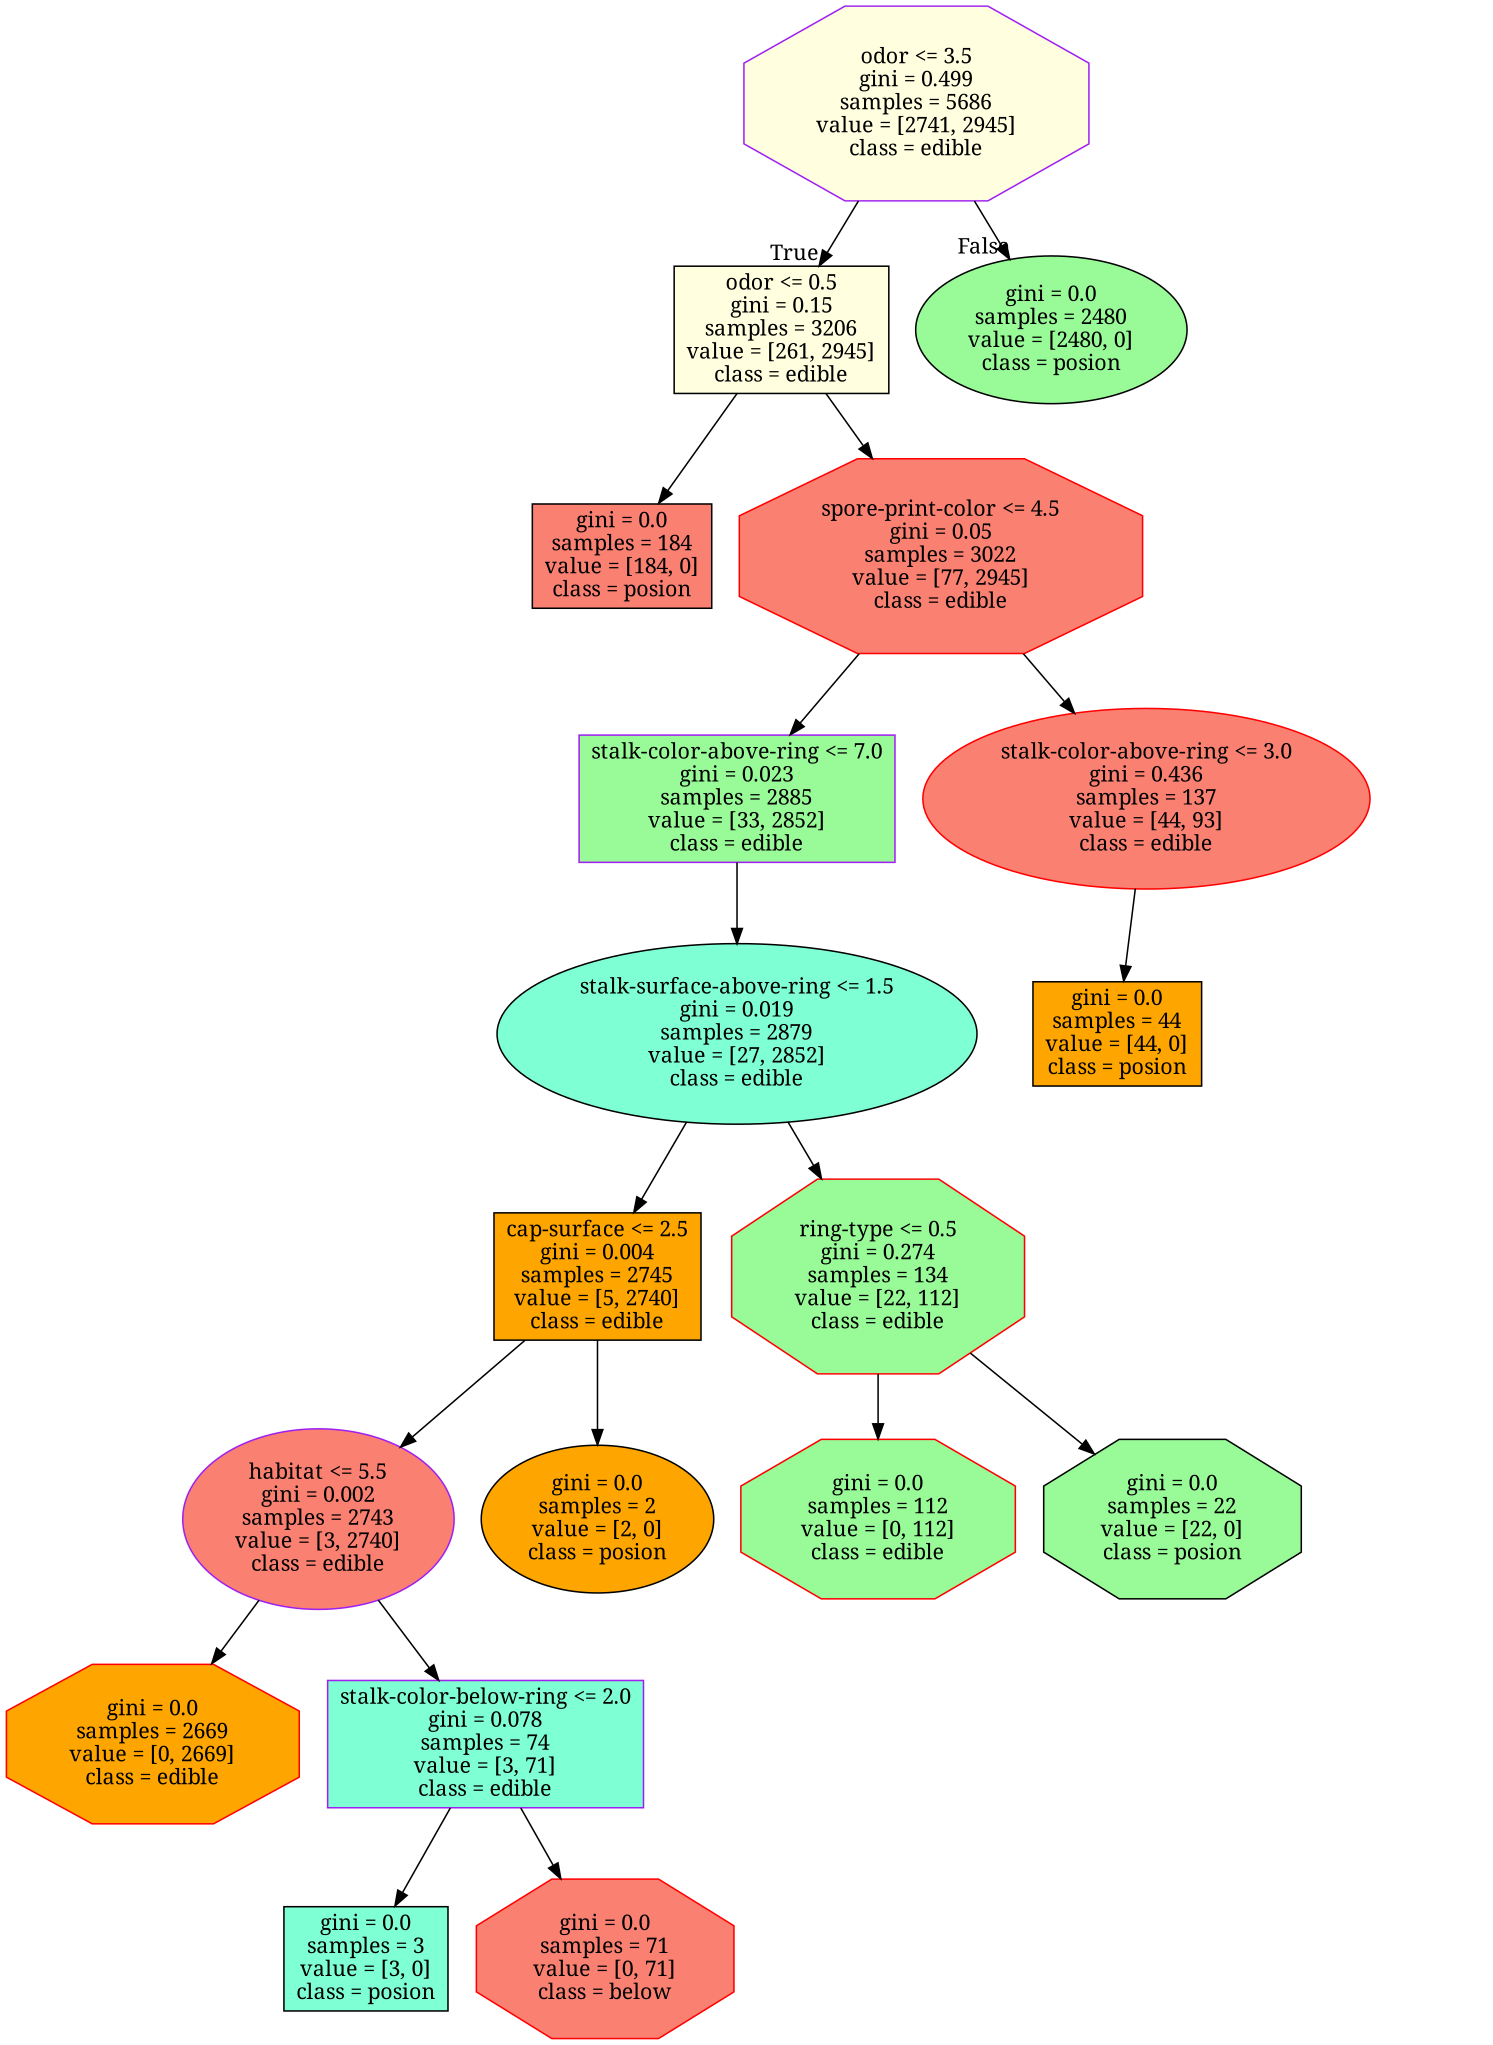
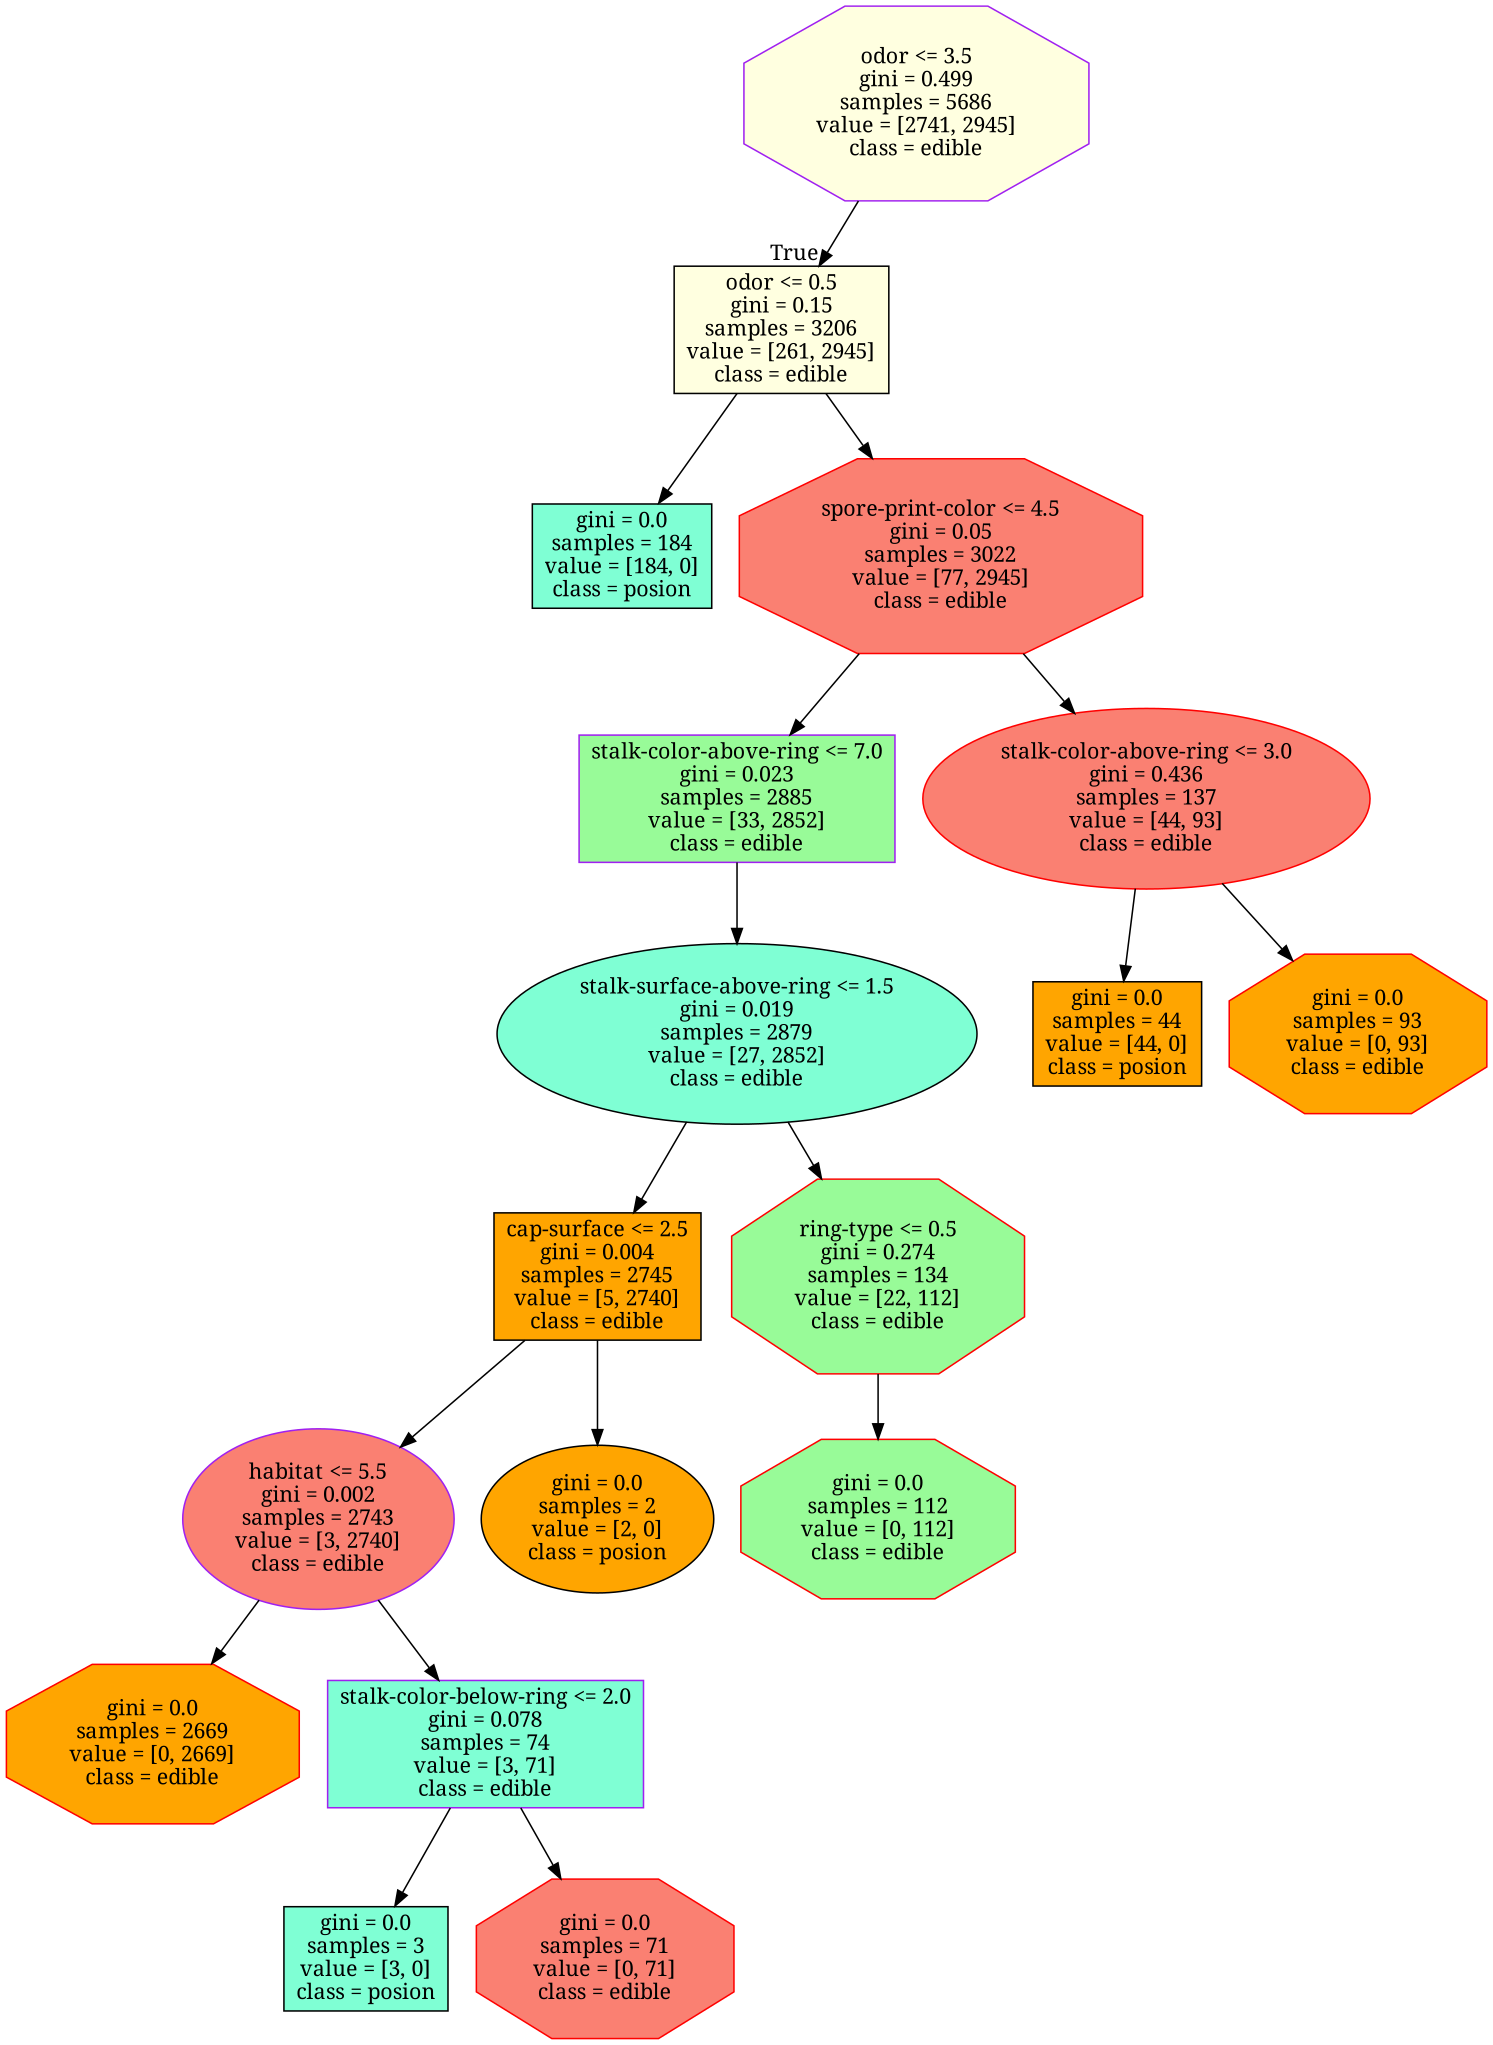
node "gini = 0.0 samples = 2480 value = [2480, 0] class = posion": removed
node "gini = 0.0 samples = 184 value = [184, 0] class = posion": fillcolor salmon -> aquamarine
node "gini = 0.0 samples = 93 value = [0, 93] class = edible": added
node "gini = 0.0 samples = 22 value = [22, 0] class = posion": removed
node "gini = 0.0 samples = 71 value = [0, 71] class = below": label "gini = 0.0 samples = 71 value = [0, 71] class = below" -> "gini = 0.0 samples = 71 value = [0, 71] class = edible"
